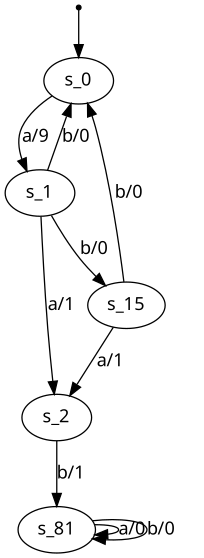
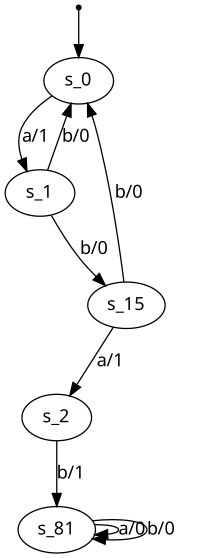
edge "s_0" -> "s_1": label "a/9" -> "a/1"
edge "s_1" -> "s_2": removed, label "a/1"
